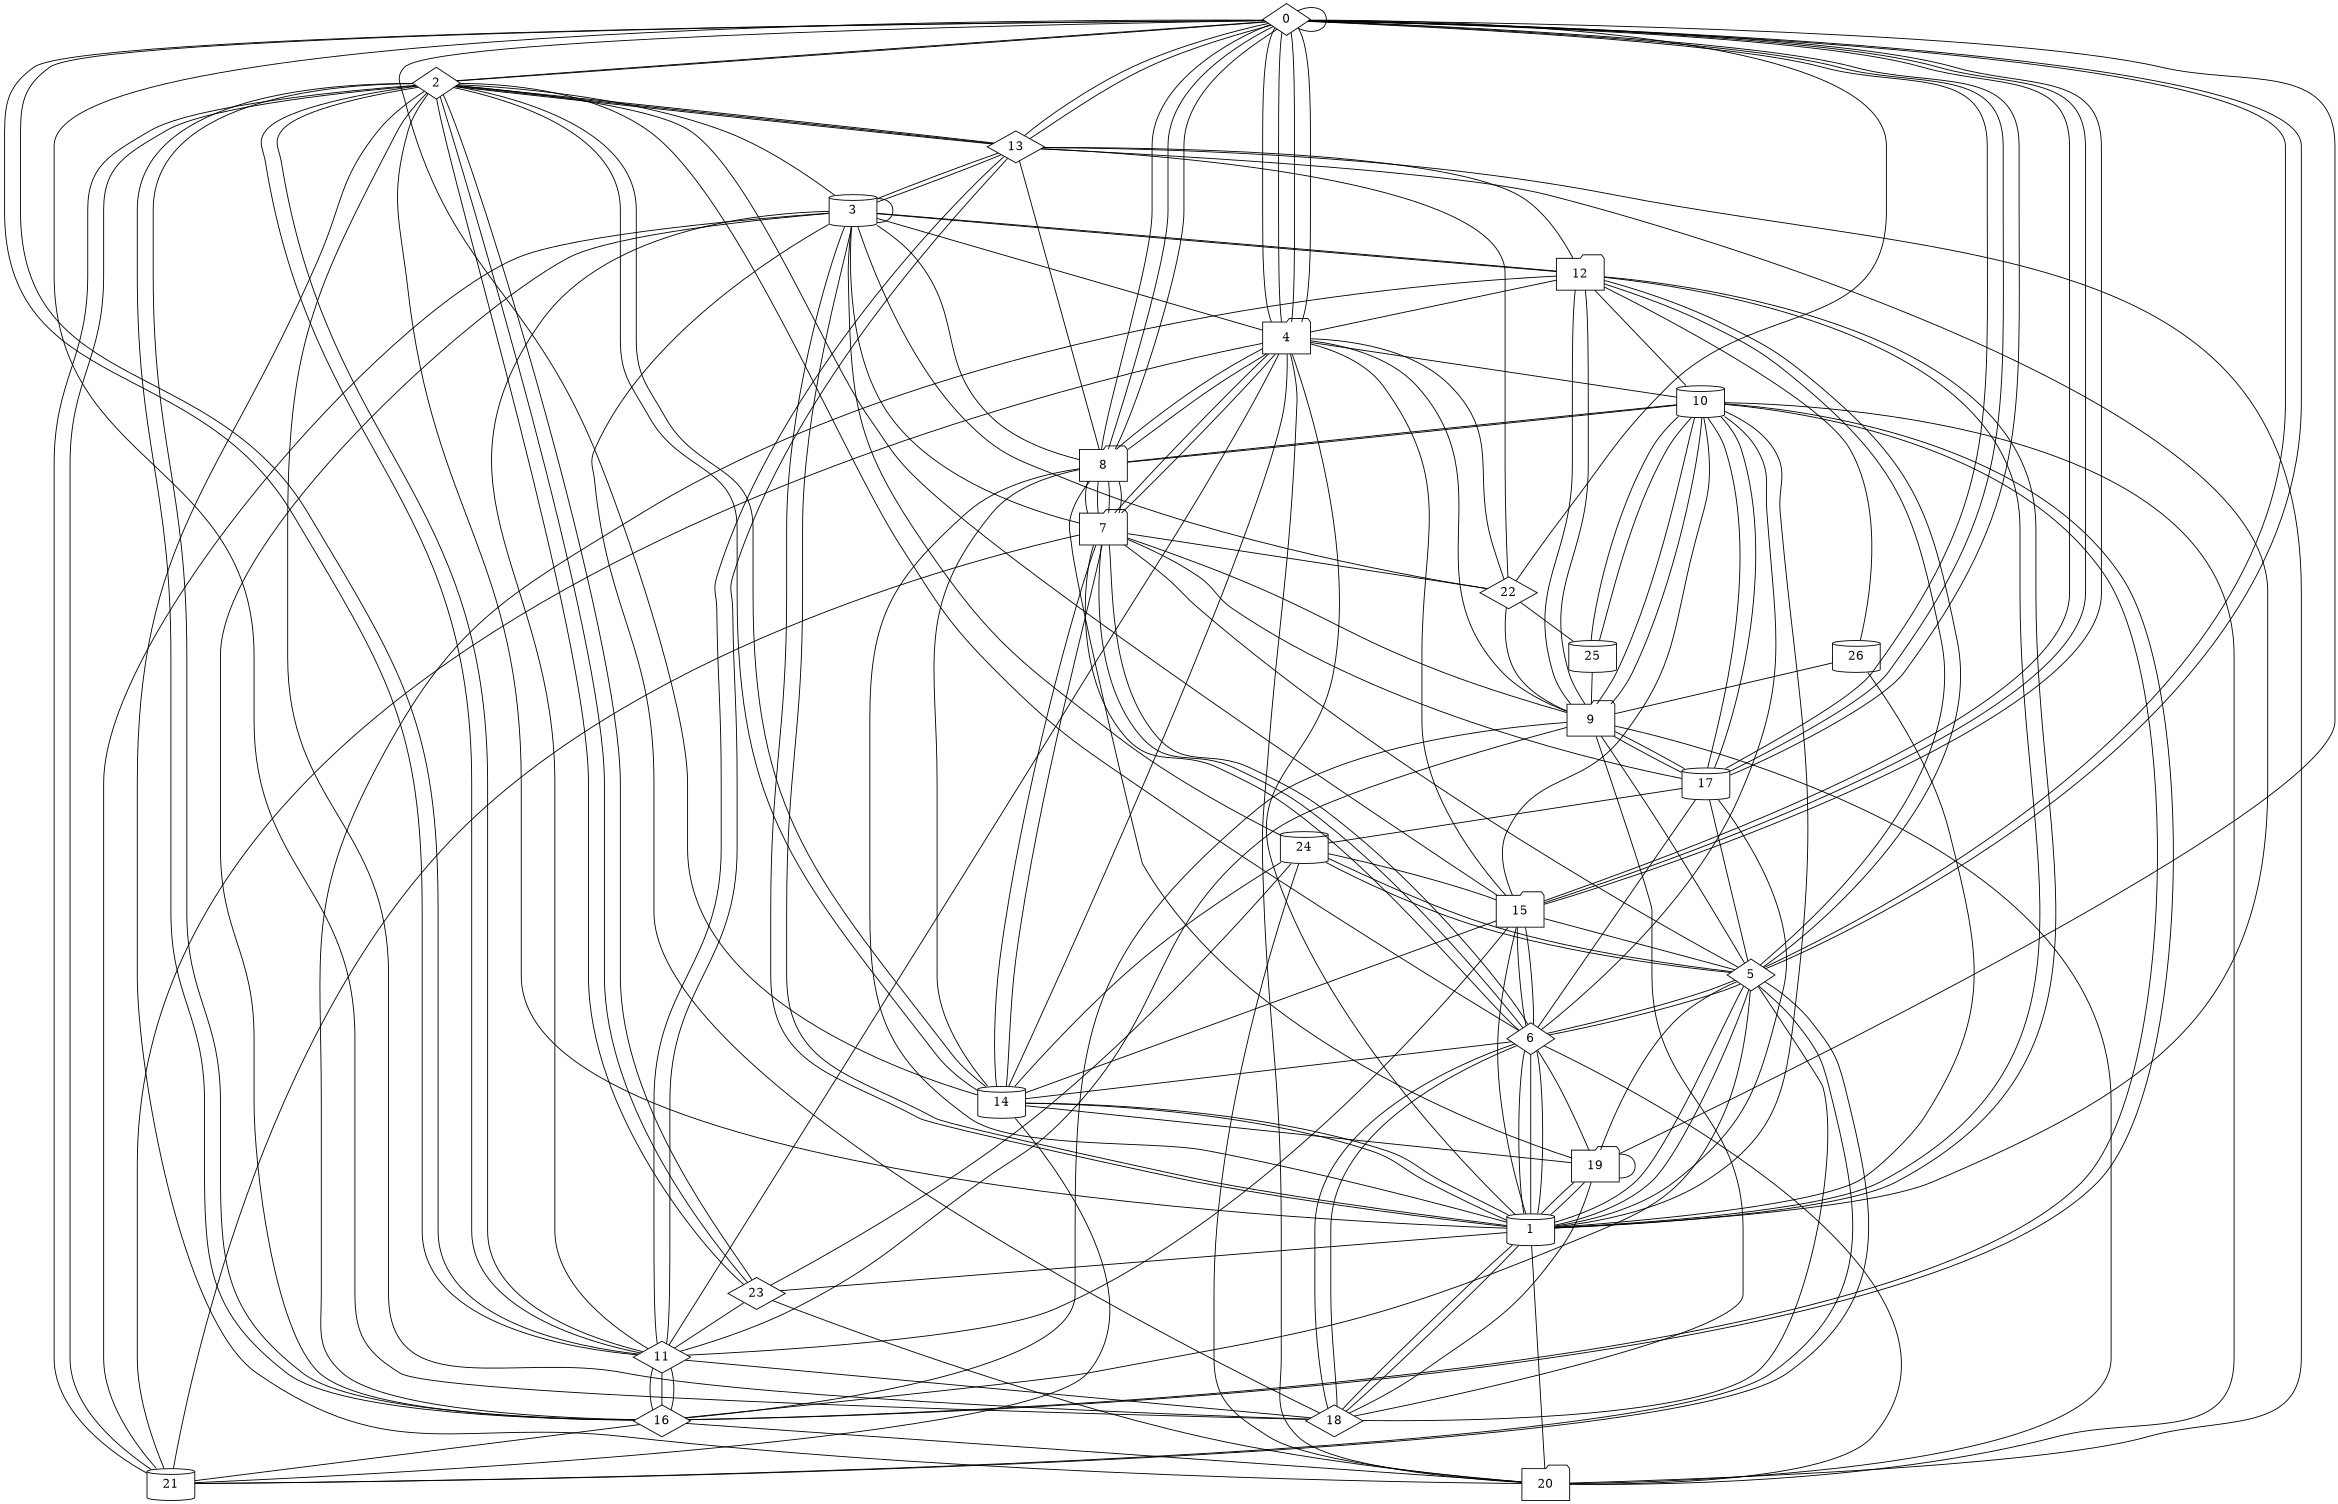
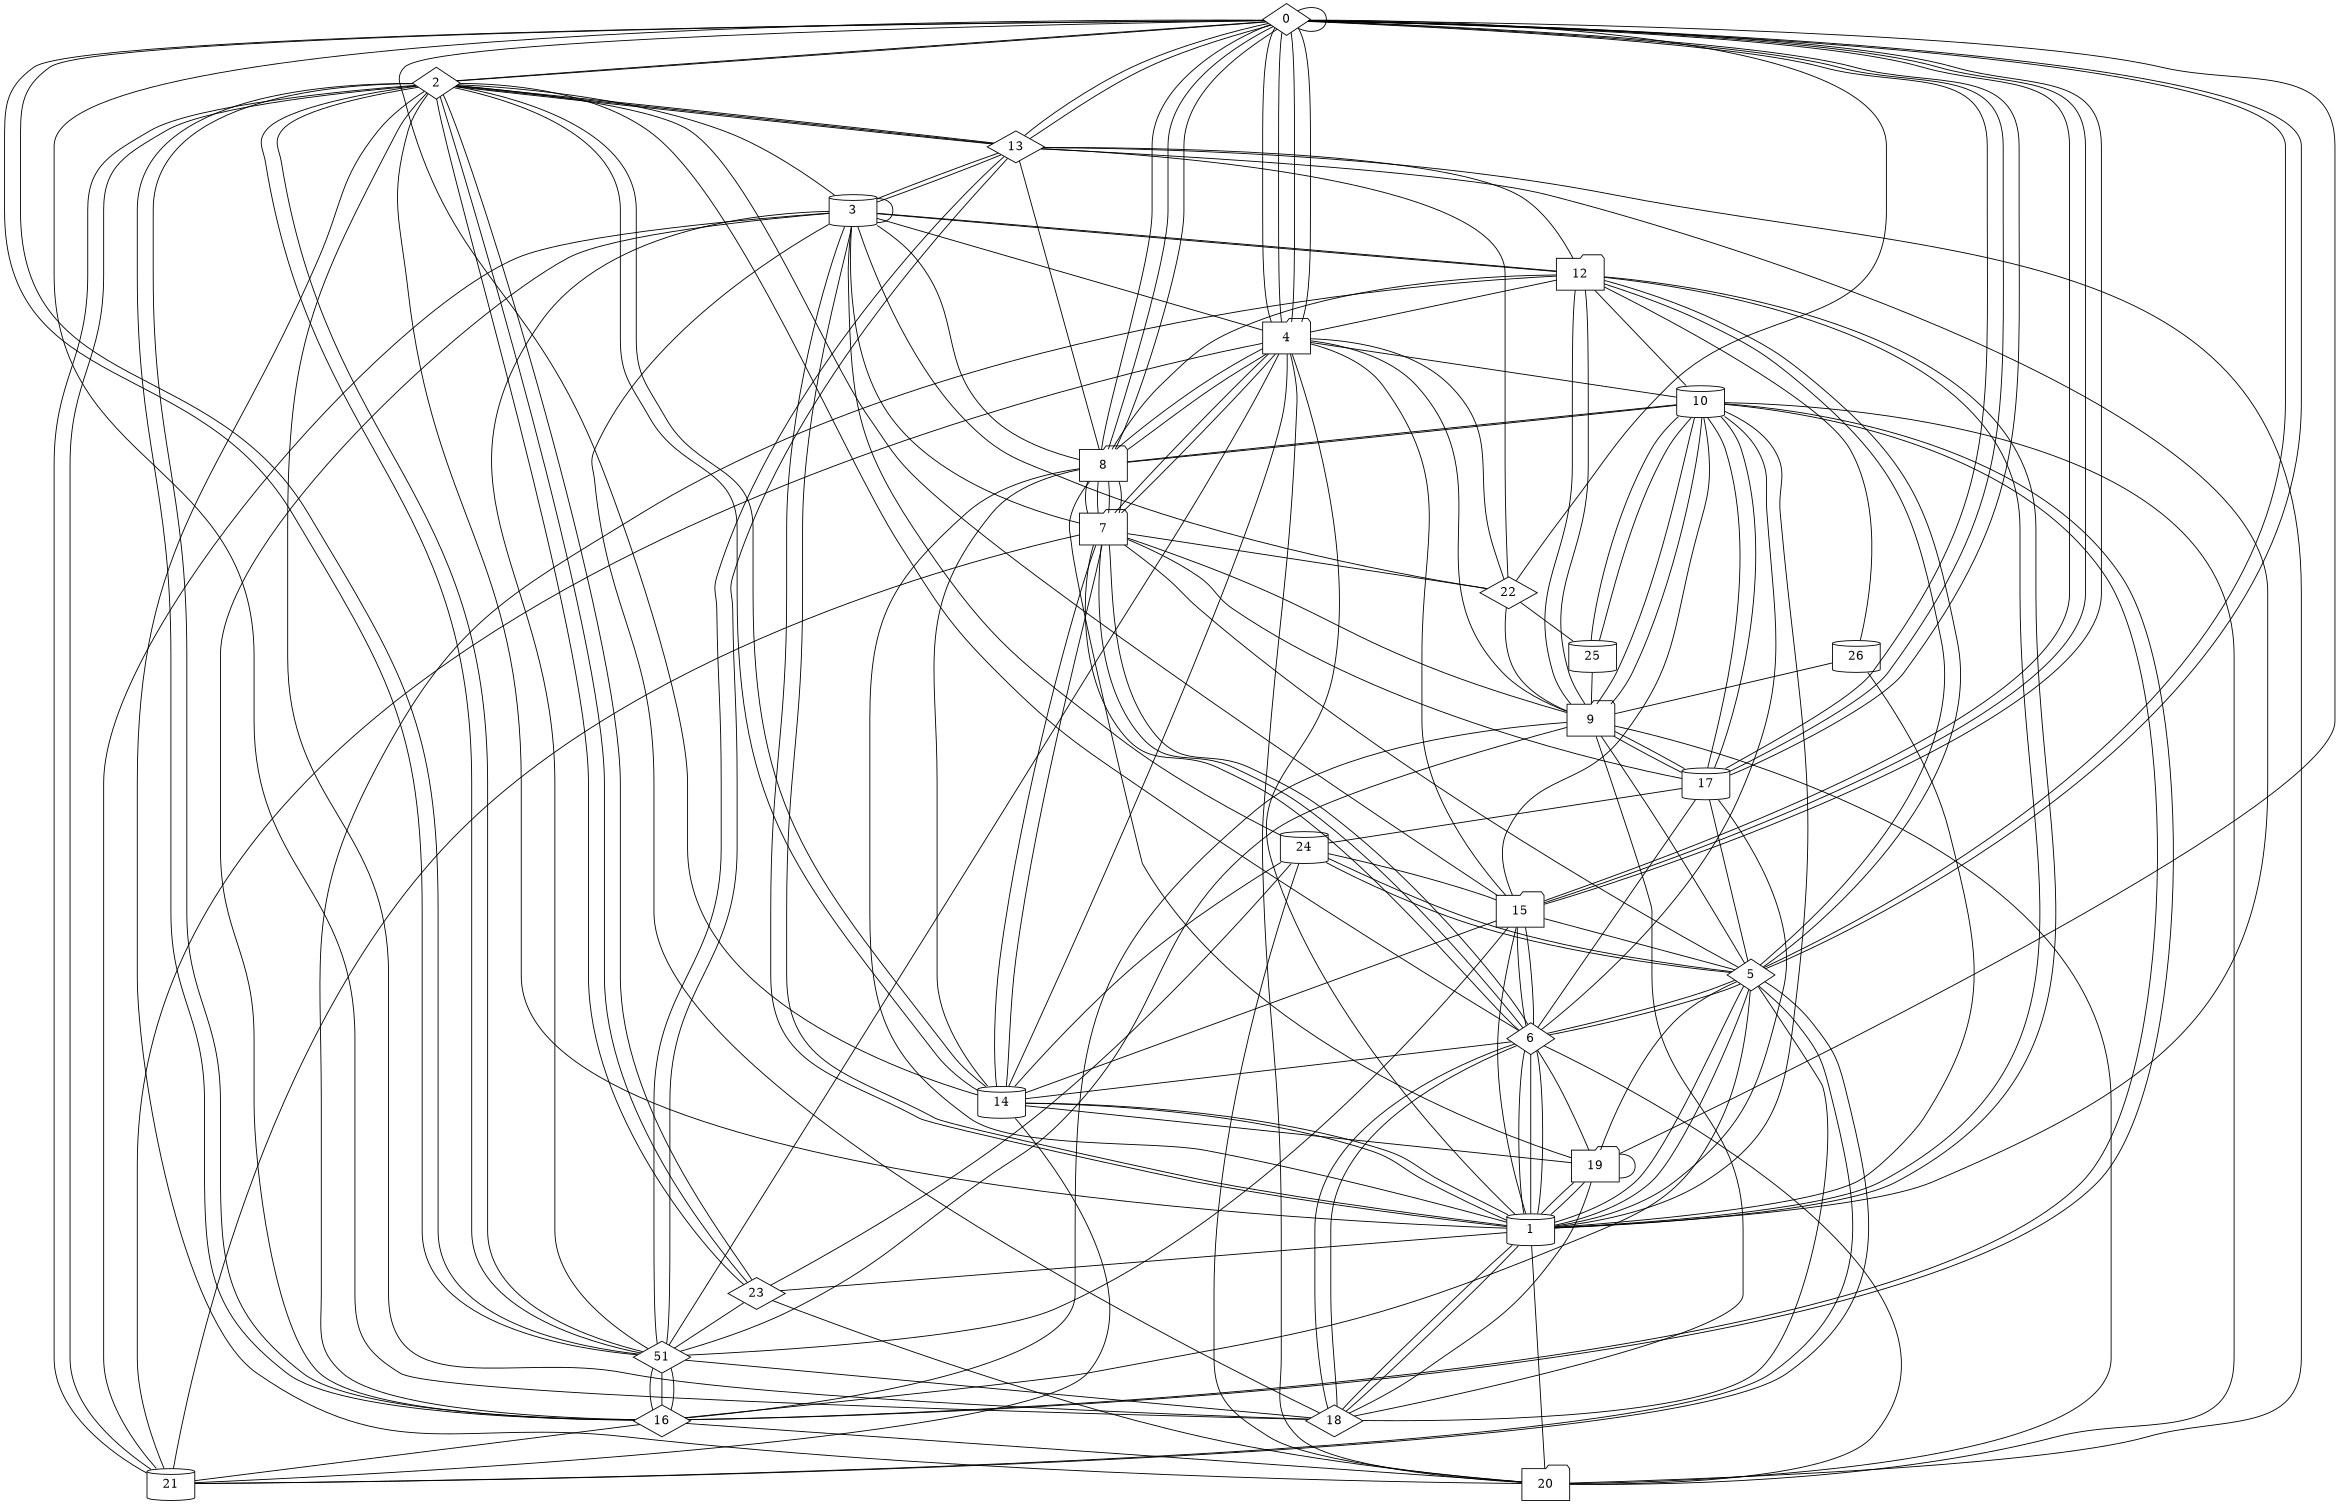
edge "12" -- "8": added
node "11": label "11" -> "51"
